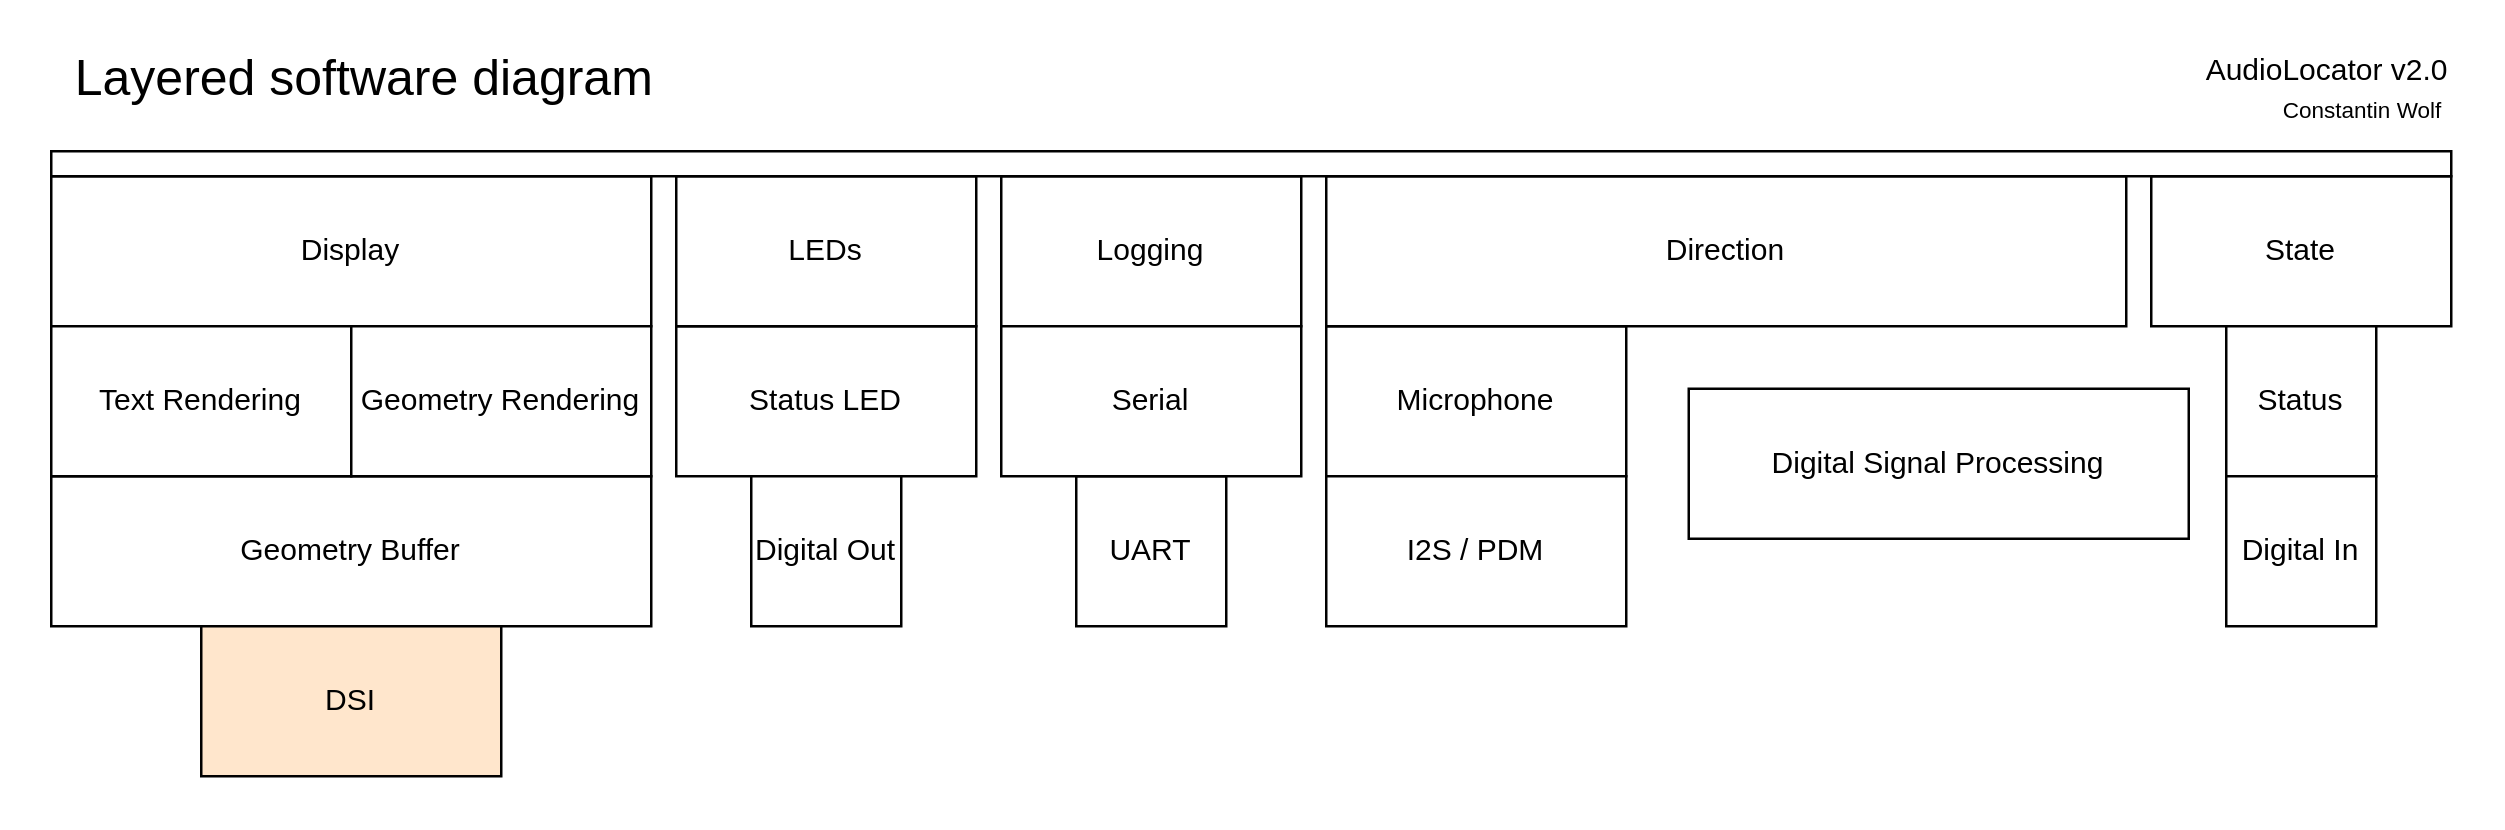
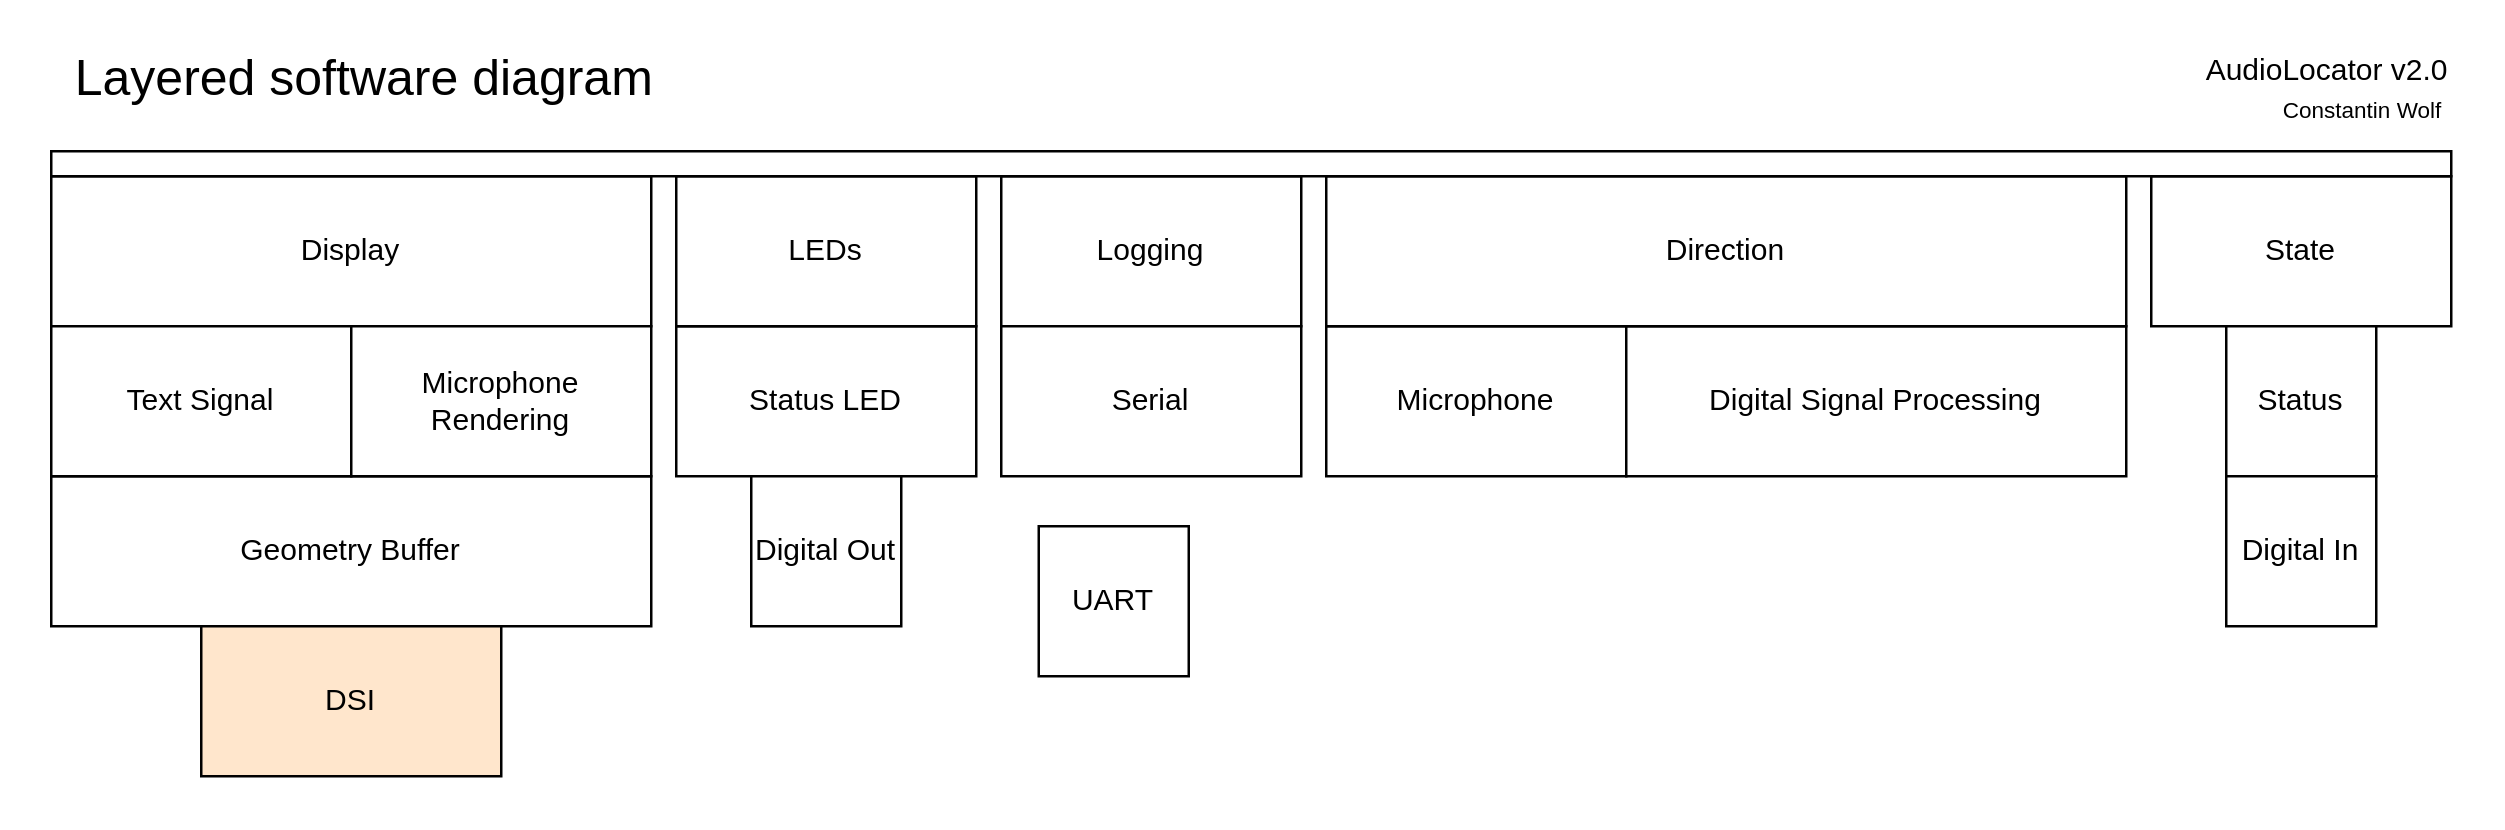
node "Text Rendering": label "Text Rendering" -> "Text Signal"
node "Geometry Rendering": label "Geometry Rendering" -> "Microphone Rendering"
node "Digital Signal Processing": moved (1939, 464) -> (1876, 401)
node "UART": moved (1151, 551) -> (1114, 601)
node "I2S / PDM": removed
